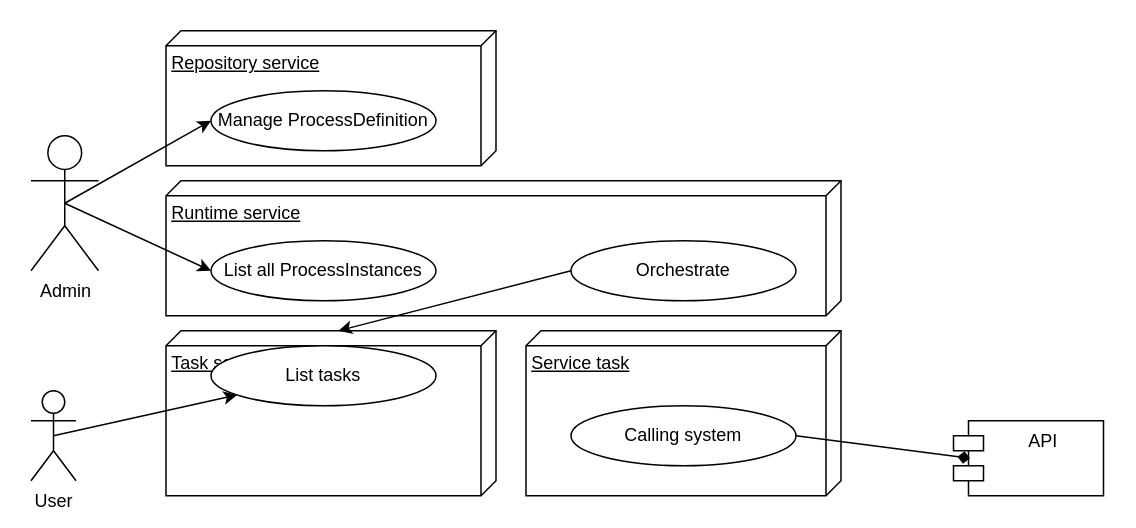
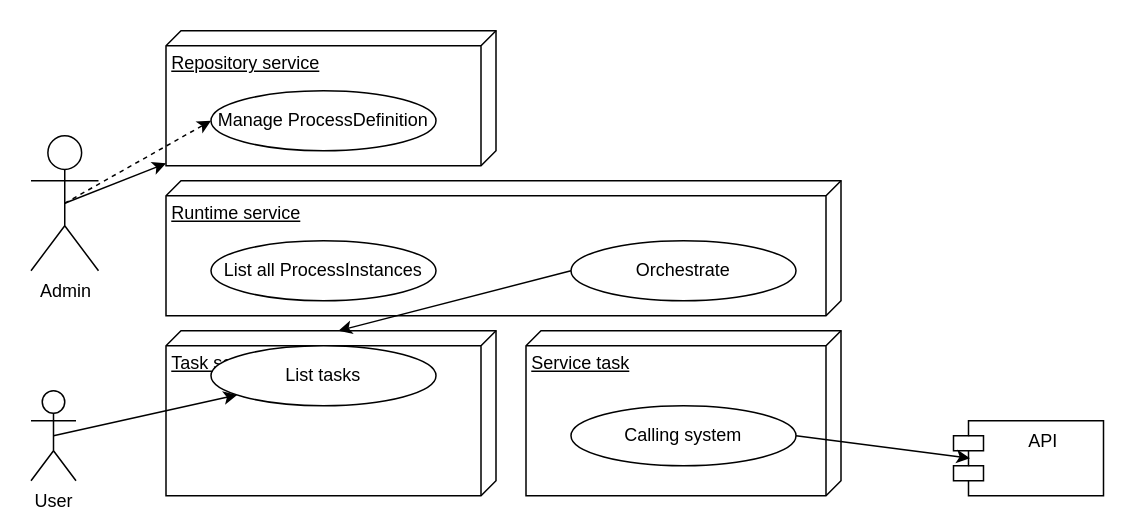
edge "Admin" -> "Manage ProcessDefinition": style solid -> dashed
edge "Admin" -> "List all ProcessInstances": now "Admin" -> "Repository service"
edge "Calling system" -> "API": arrowhead diamond -> classic
